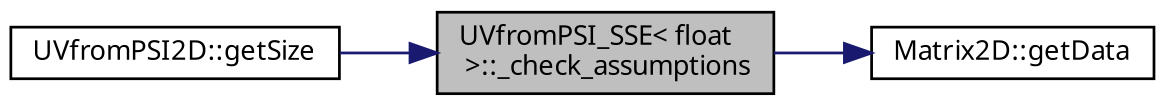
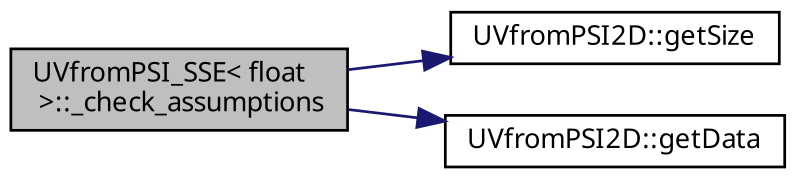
edge "UVfromPSI2D::getSize" -> "UVfromPSI_SSE< float >::_check_assumptions": reversed
node "Matrix2D::getData": label "Matrix2D::getData" -> "UVfromPSI2D::getData"
